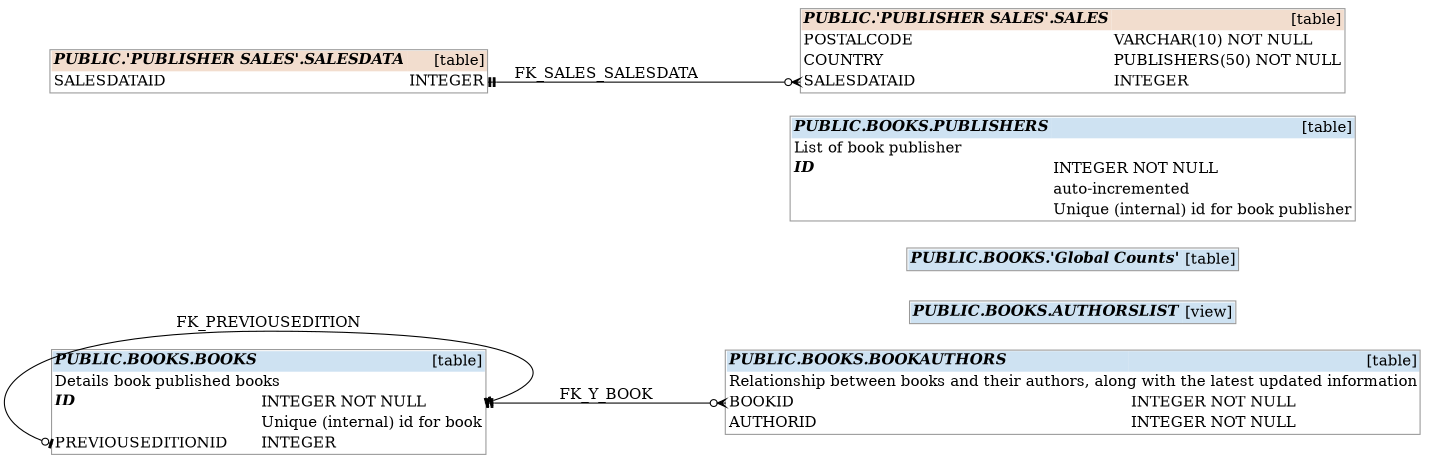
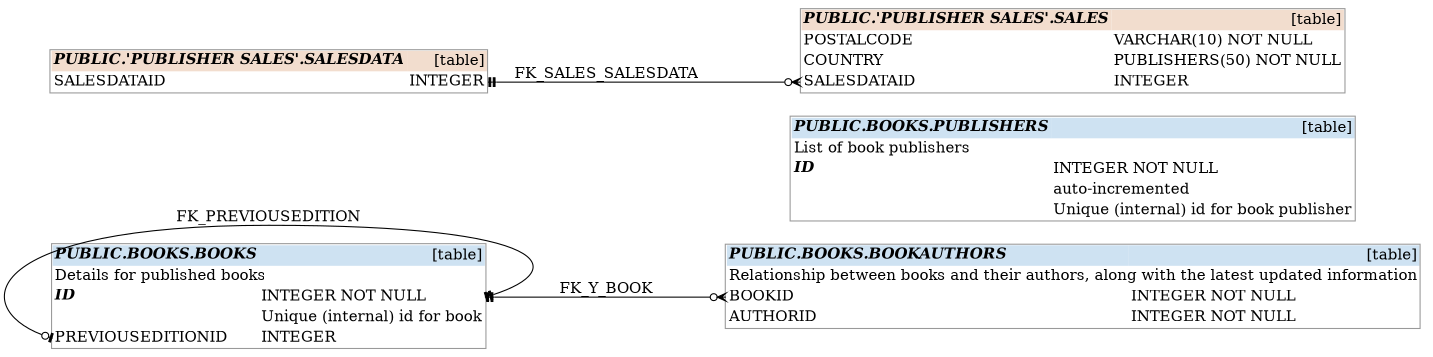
node "PUBLIC.BOOKS.PUBLISHERS": text "List of book publisher" -> "List of book publishers"
node "PUBLIC.BOOKS.'Global Counts'": removed
node "PUBLIC.BOOKS.AUTHORSLIST": removed
node "PUBLIC.BOOKS.BOOKS": text "Details book published books" -> "Details for published books"
